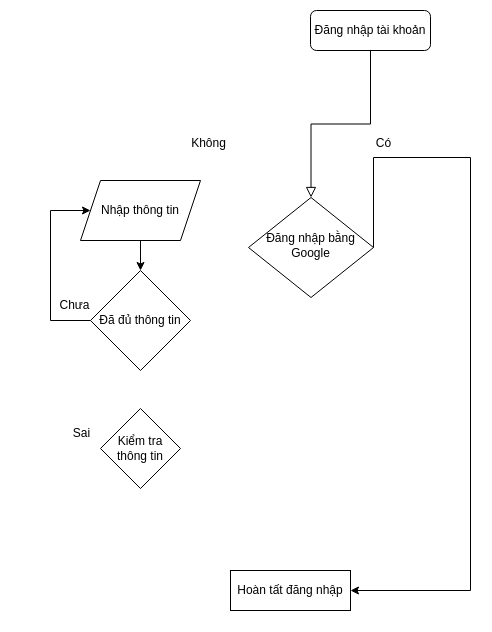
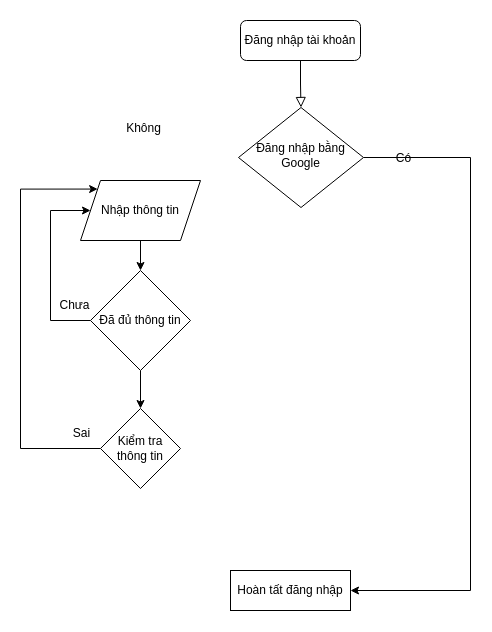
node "Đăng nhập tài khoản": moved (371, 31) -> (301, 41)
node "Không": moved (209, 144) -> (144, 129)
node "Có": moved (384, 144) -> (404, 159)
node "Đăng nhập bằng Google": moved (311, 248) -> (301, 158)
edge "Kiểm tra thông tin" -> "Nhập thông tin": added
edge "Đã đủ thông tin" -> "Kiểm tra thông tin": added
